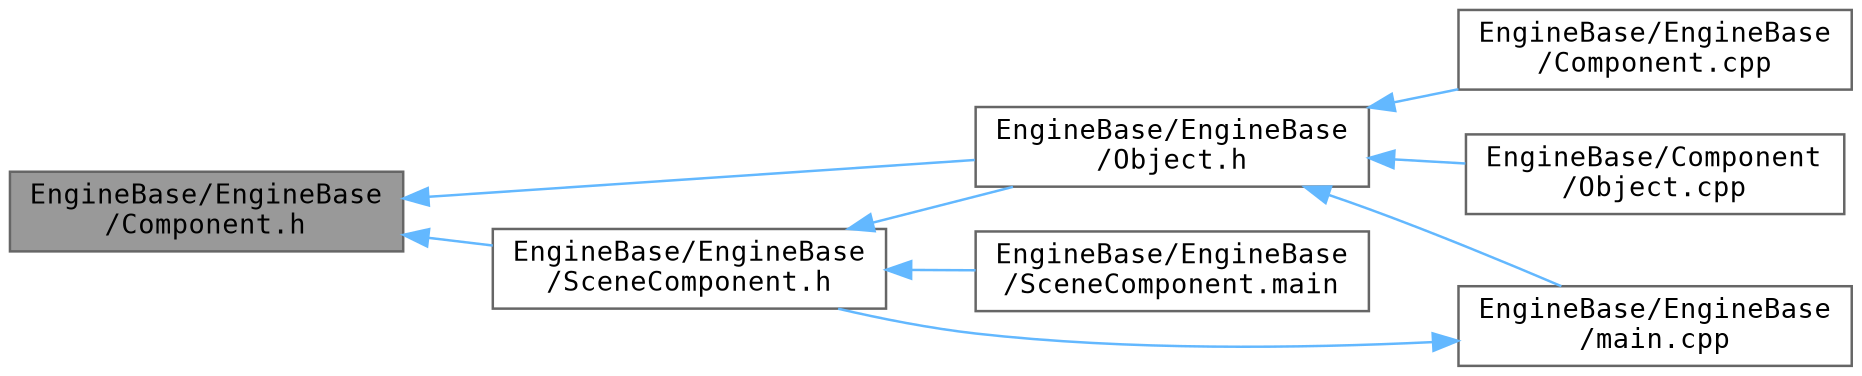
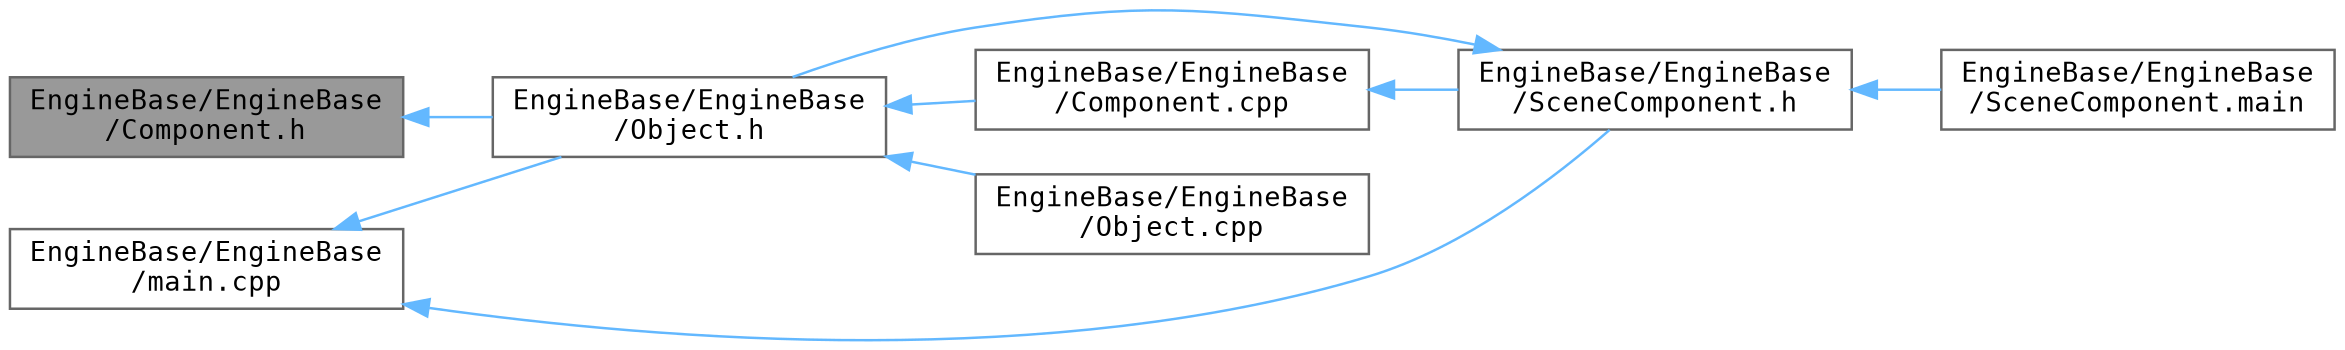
node "EngineBase/Component /Object.cpp": label "EngineBase/Component /Object.cpp" -> "EngineBase/EngineBase /Object.cpp"
edge "EngineBase/EngineBase /main.cpp" -> "EngineBase/EngineBase /Object.h": reversed
edge "EngineBase/EngineBase /SceneComponent.h" -> "EngineBase/EngineBase /Component.h": now "EngineBase/EngineBase /SceneComponent.h" -> "EngineBase/EngineBase /Component.cpp"
